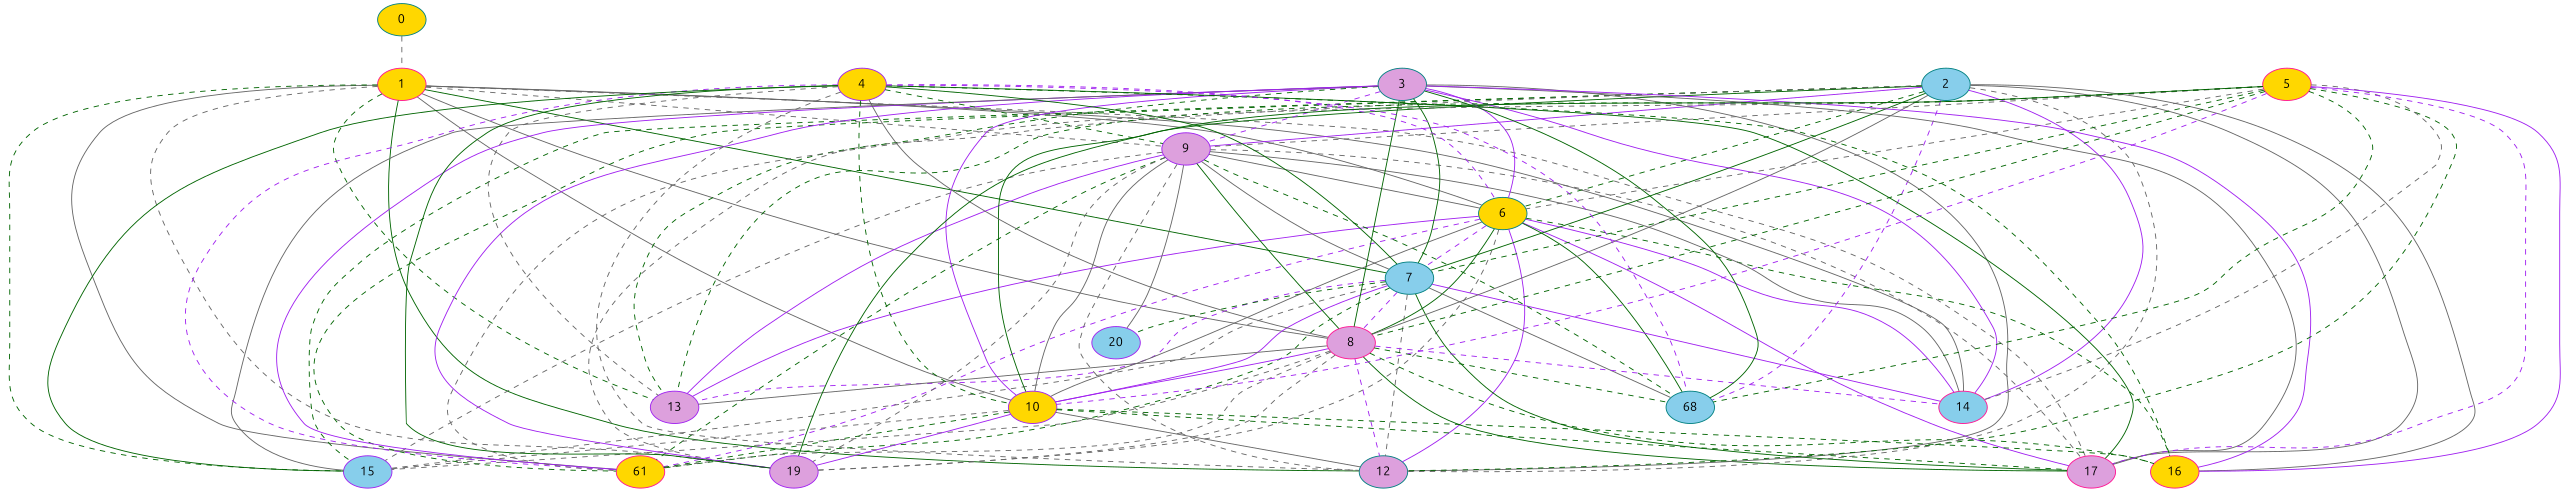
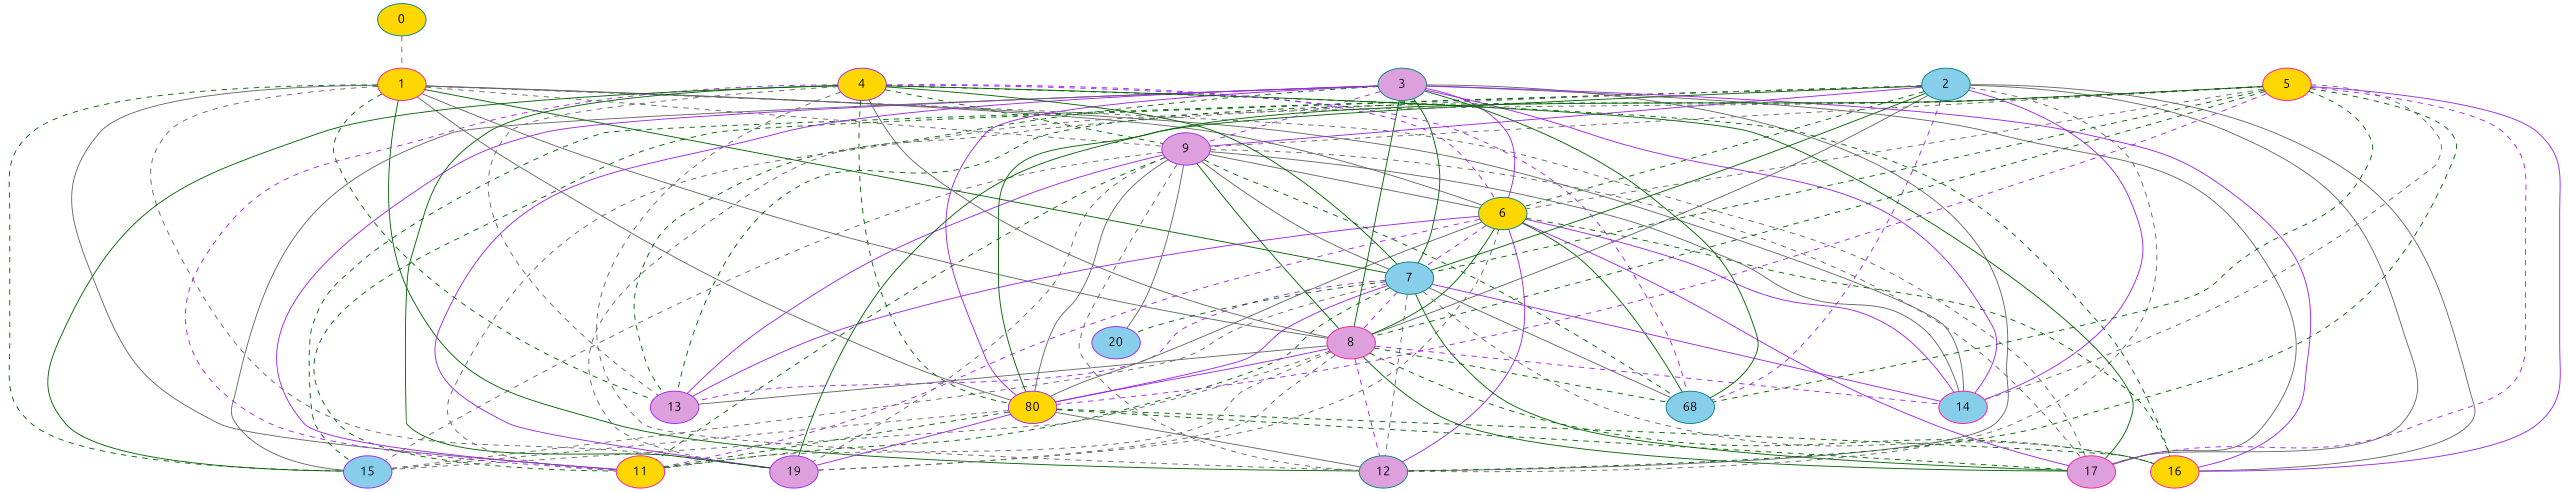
node "10": label "10" -> "80"
edge "7" -- "16": added
node "61": label "61" -> "11"
